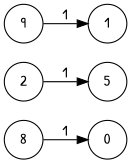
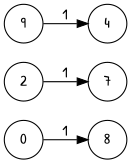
node "1": label "1" -> "4"
node "5": label "5" -> "7"
edge "8" -> "0": reversed
